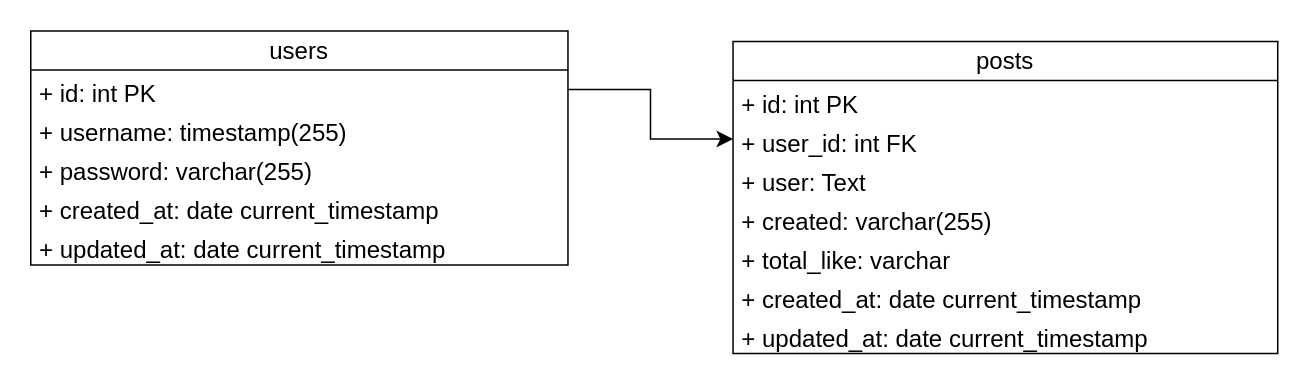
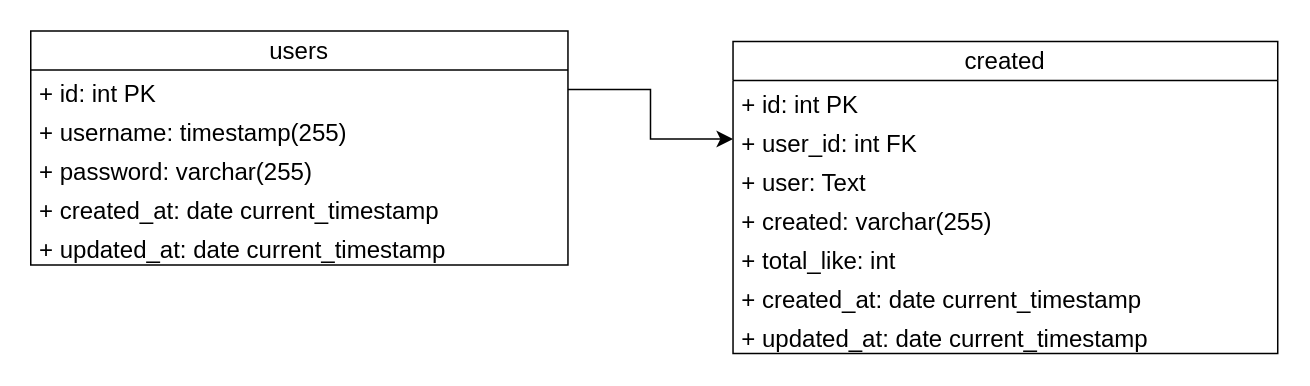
node "posts": label "posts" -> "created"
node "+ total_like: varchar": label "+ total_like: varchar" -> "+ total_like: int"
